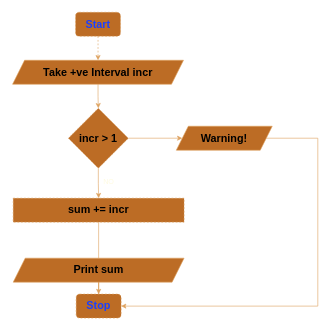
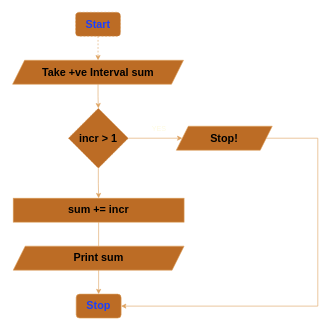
node "Take +ve Interval incr": label "Take +ve Interval incr" -> "Take +ve Interval sum"
node "YES": added
node "Warning!": label "Warning!" -> "Stop!"
node "NO": removed
node "sum += incr": style dashed -> solid
node "Print sum": moved (98, 270) -> (98, 258)
node "Stop": style dashed -> solid
